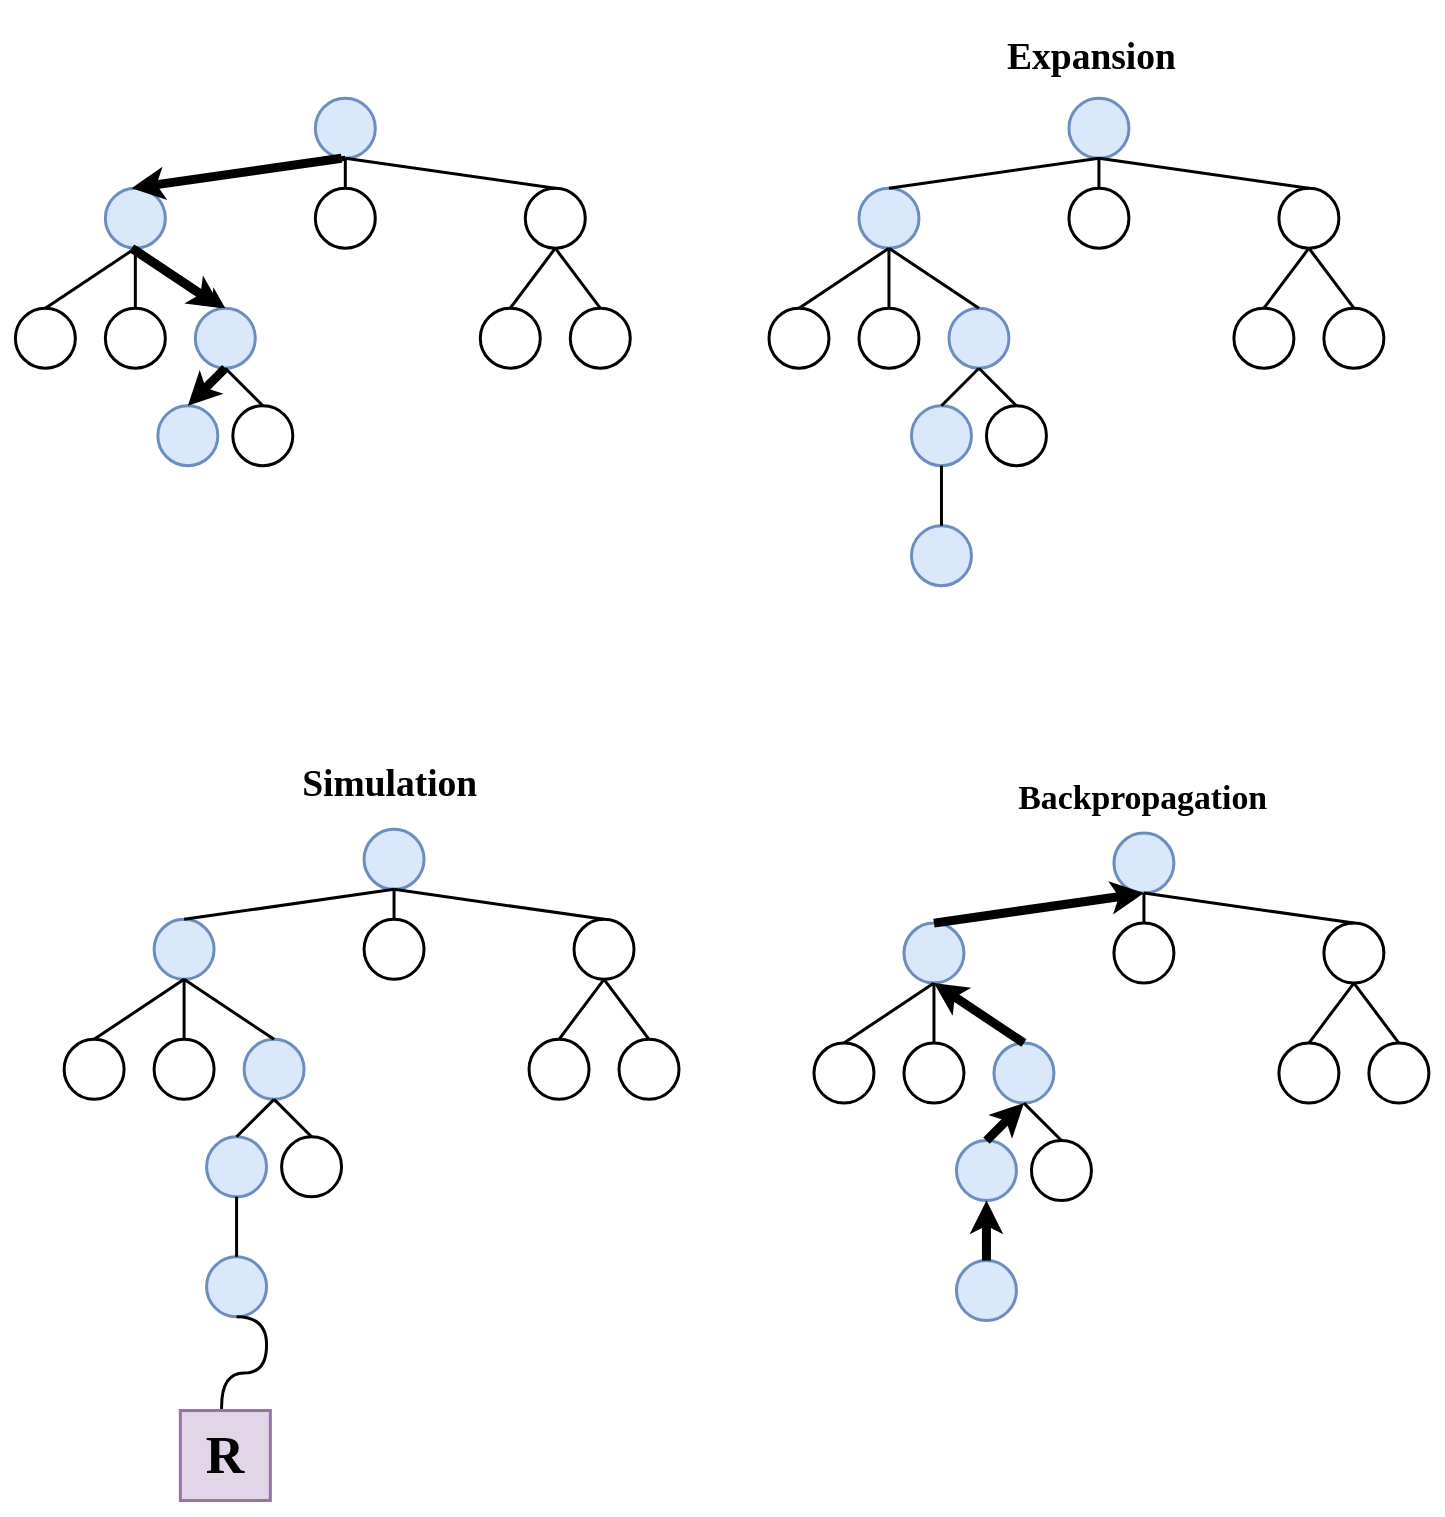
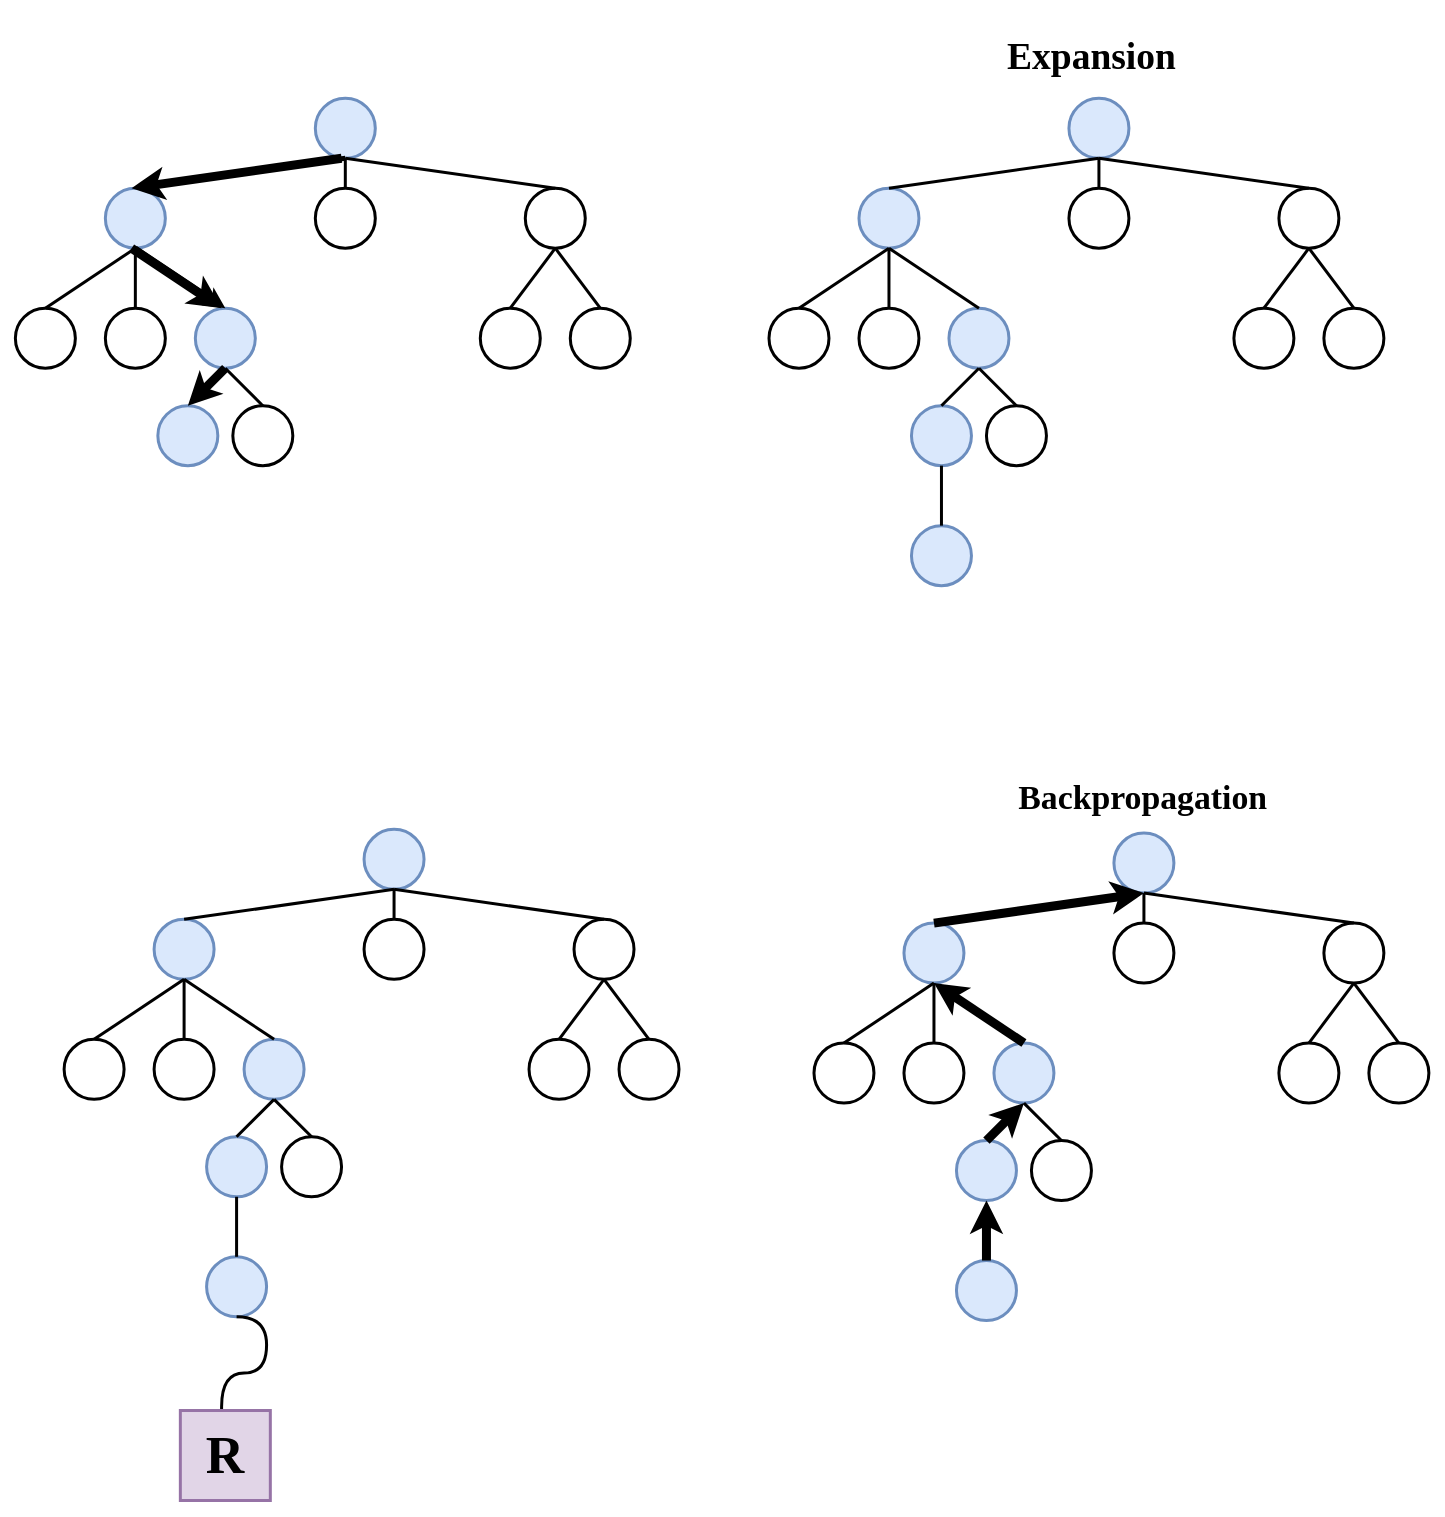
node "Simulation": removed
